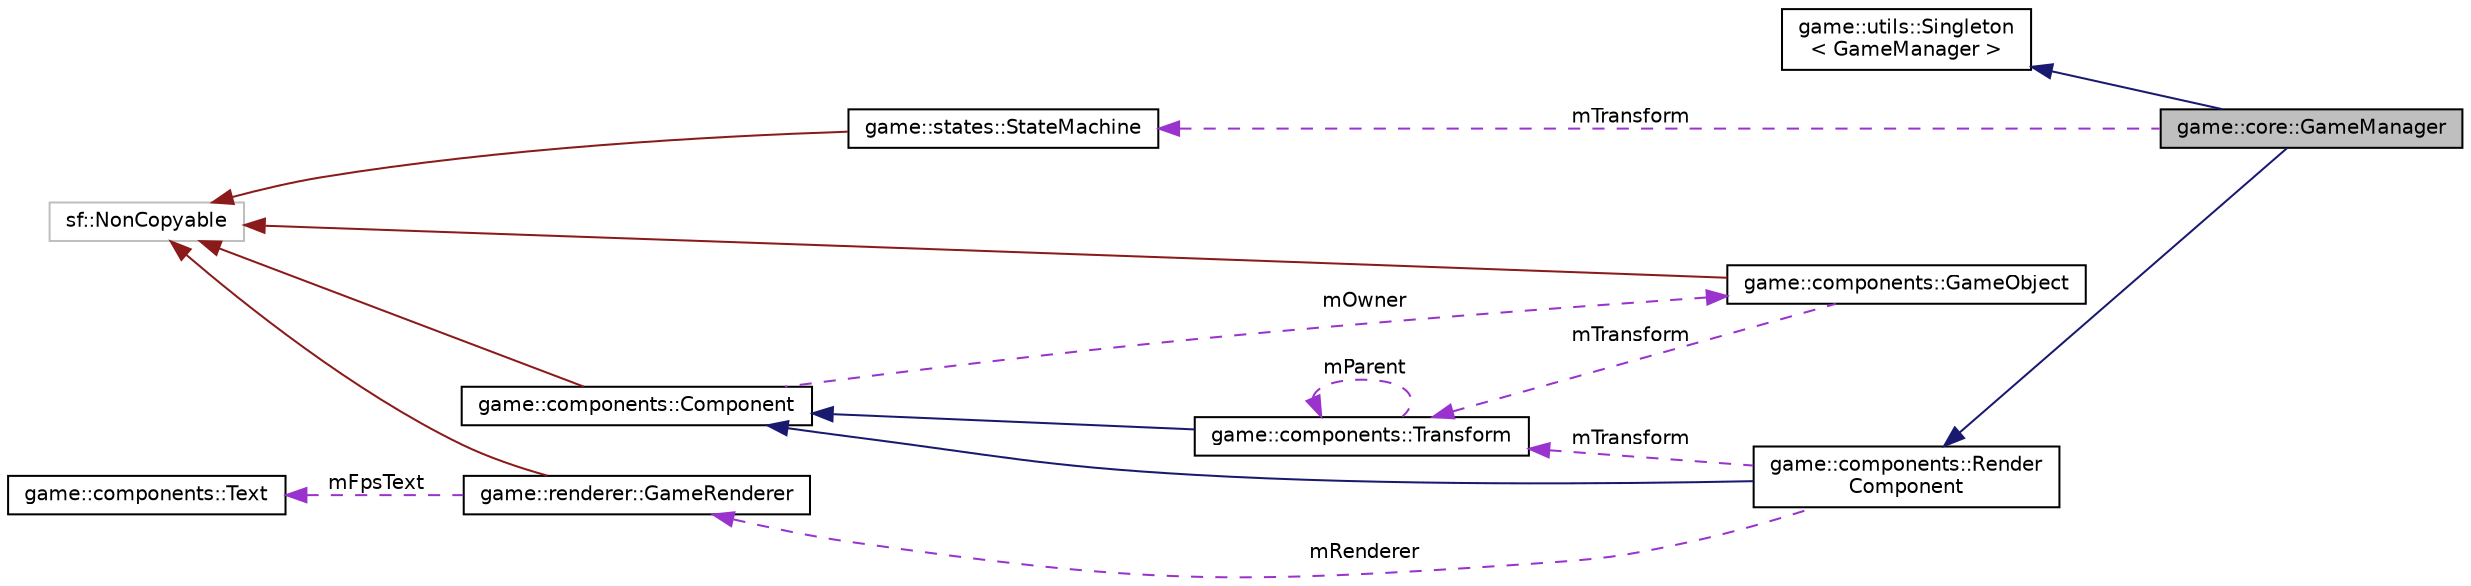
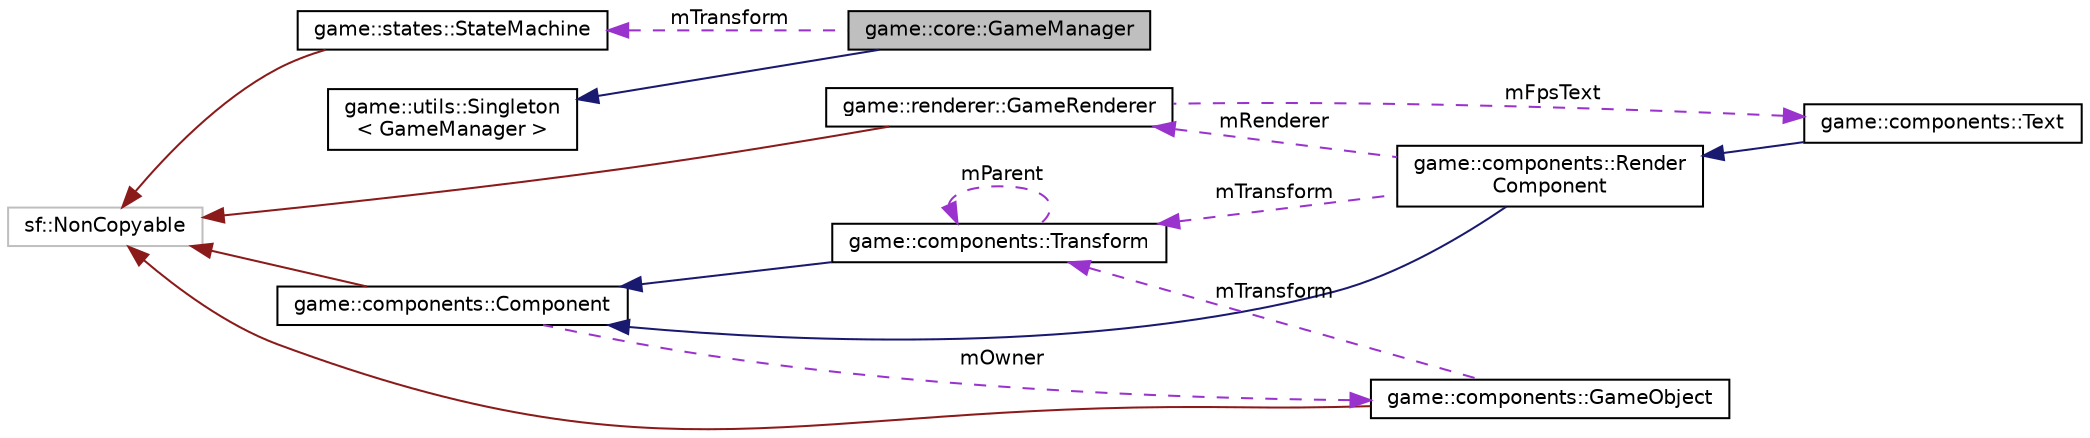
edge "game::core::GameManager" -> "game::components::Render Component": now "game::components::Text" -> "game::components::Render Component"
